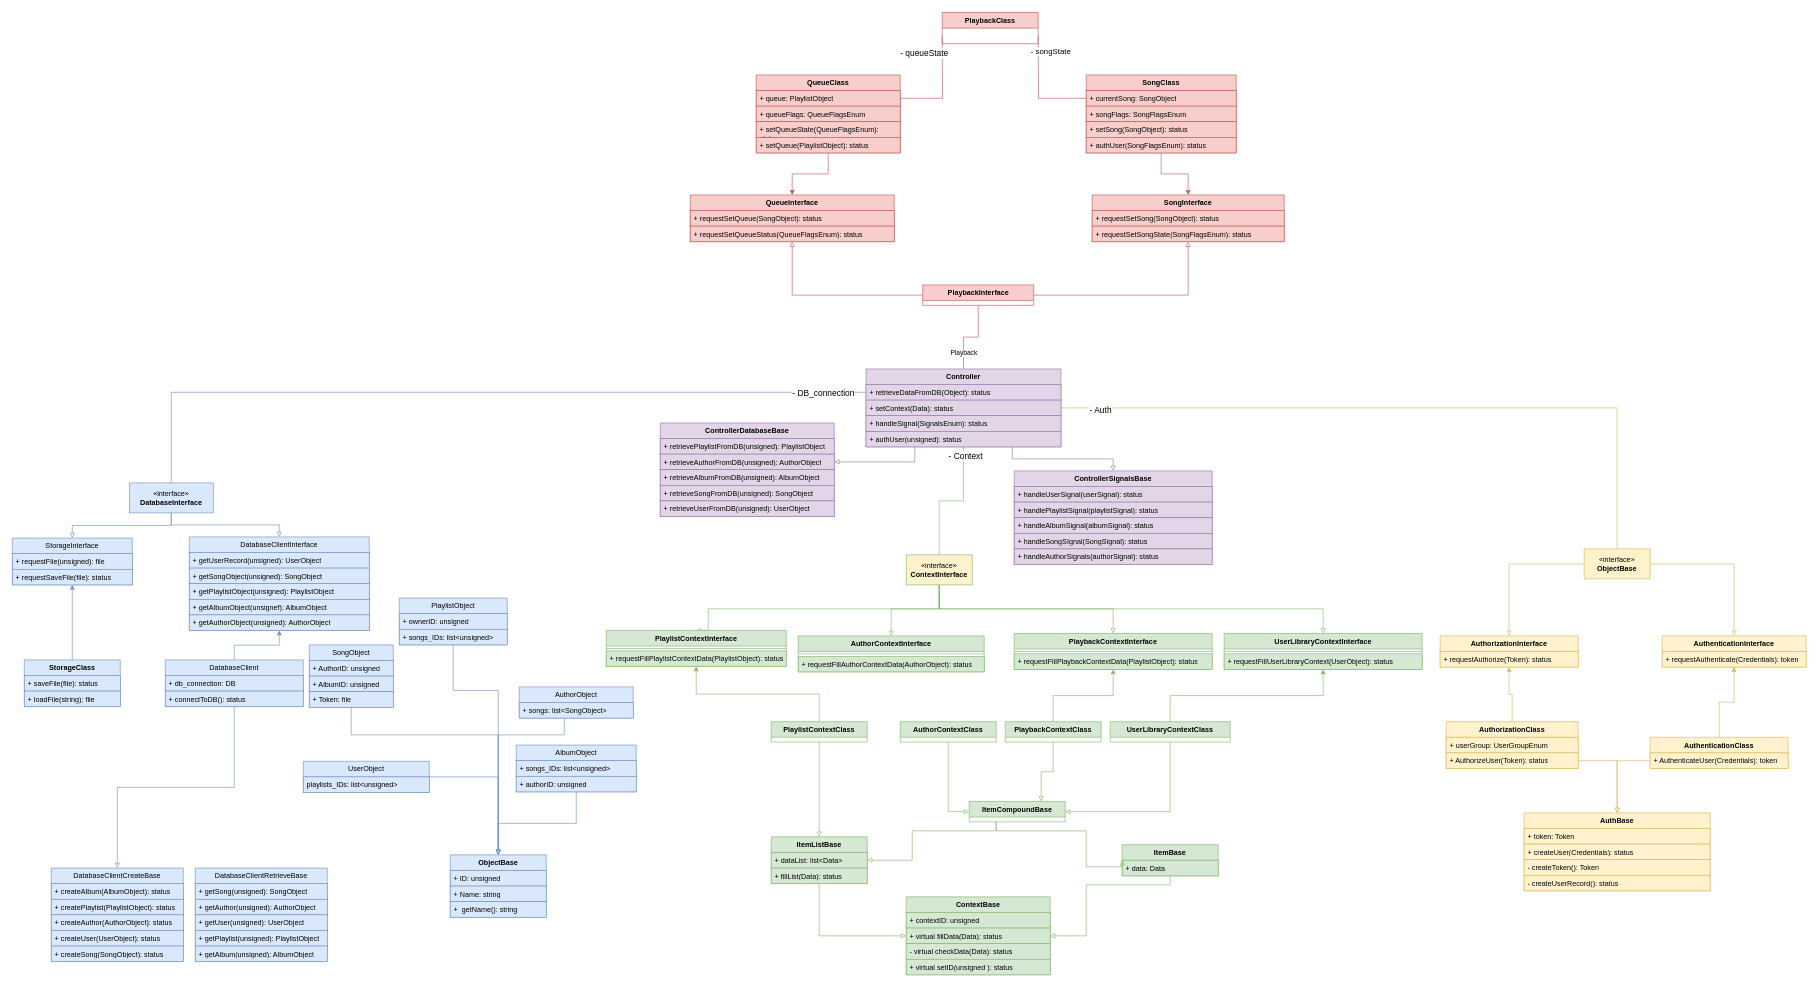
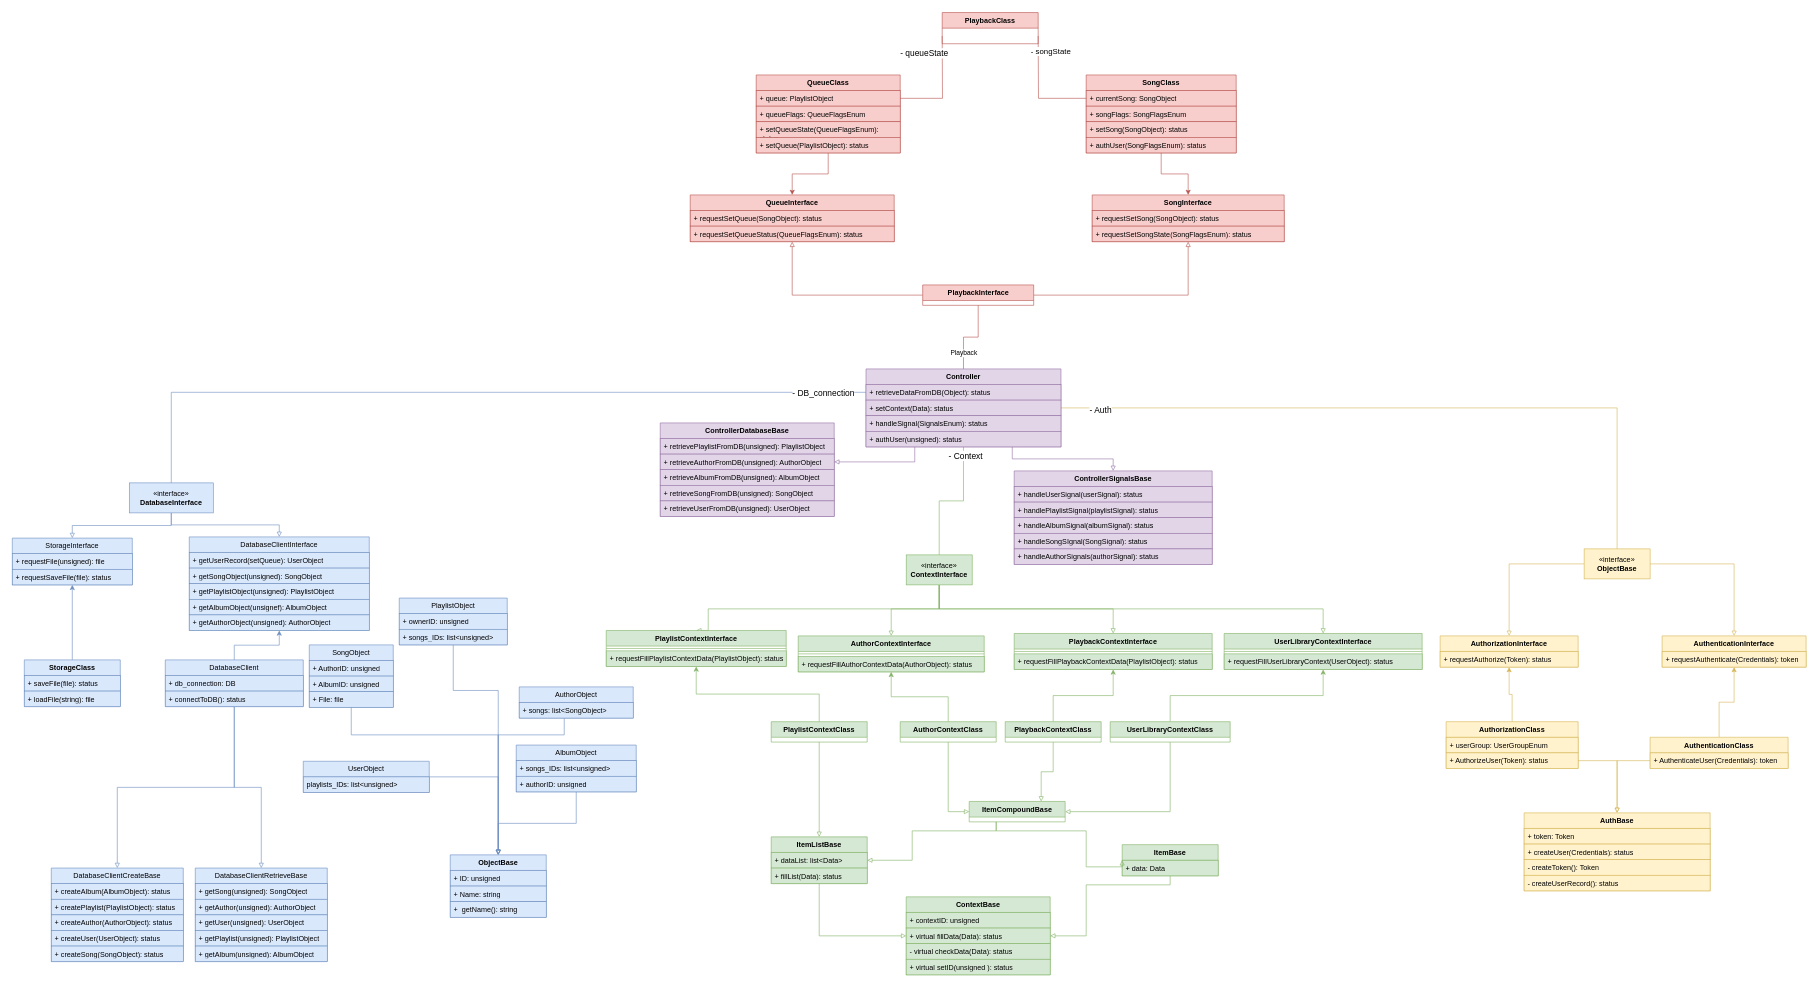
node "+ getUserRecord(unsigned): UserObject": label "+ getUserRecord(unsigned): UserObject" -> "+ getUserRecord(setQueue): UserObject"
node "«interface» ContextInterface": fillcolor #fff2cc -> #d5e8d4
edge "AuthorContextClass" -> "AuthorContextInterface": added
node "+ Token: file": label "+ Token: file" -> "+ File: file"
edge "DatabaseClient" -> "DatabaseClientRetrieveBase": added
